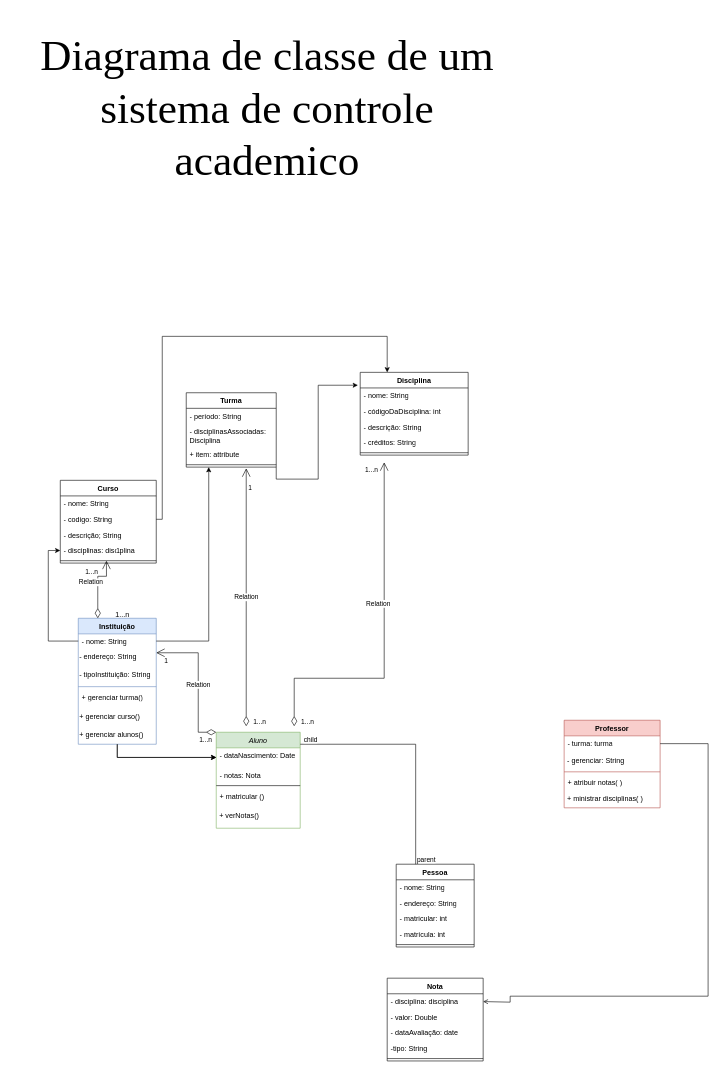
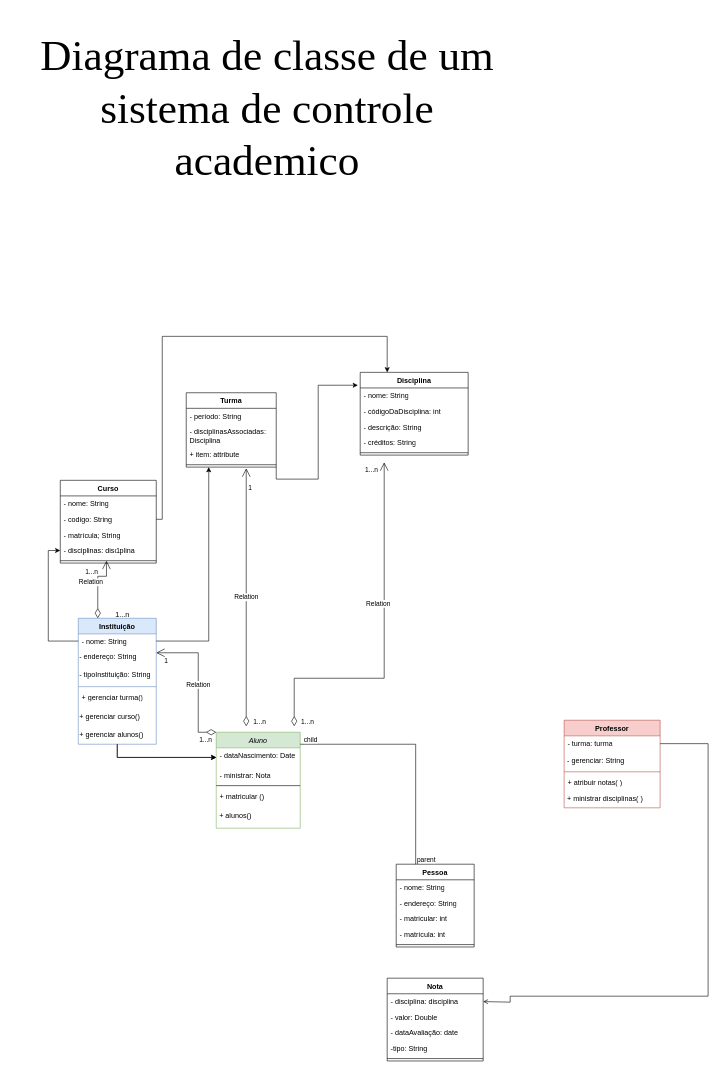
node "- descrição; String": label "- descrição; String" -> "- matrícula; String"
node "- notas: Nota": label "- notas: Nota" -> "- ministrar: Nota"
node "+ verNotas()": label "+ verNotas()" -> "+ alunos()"
